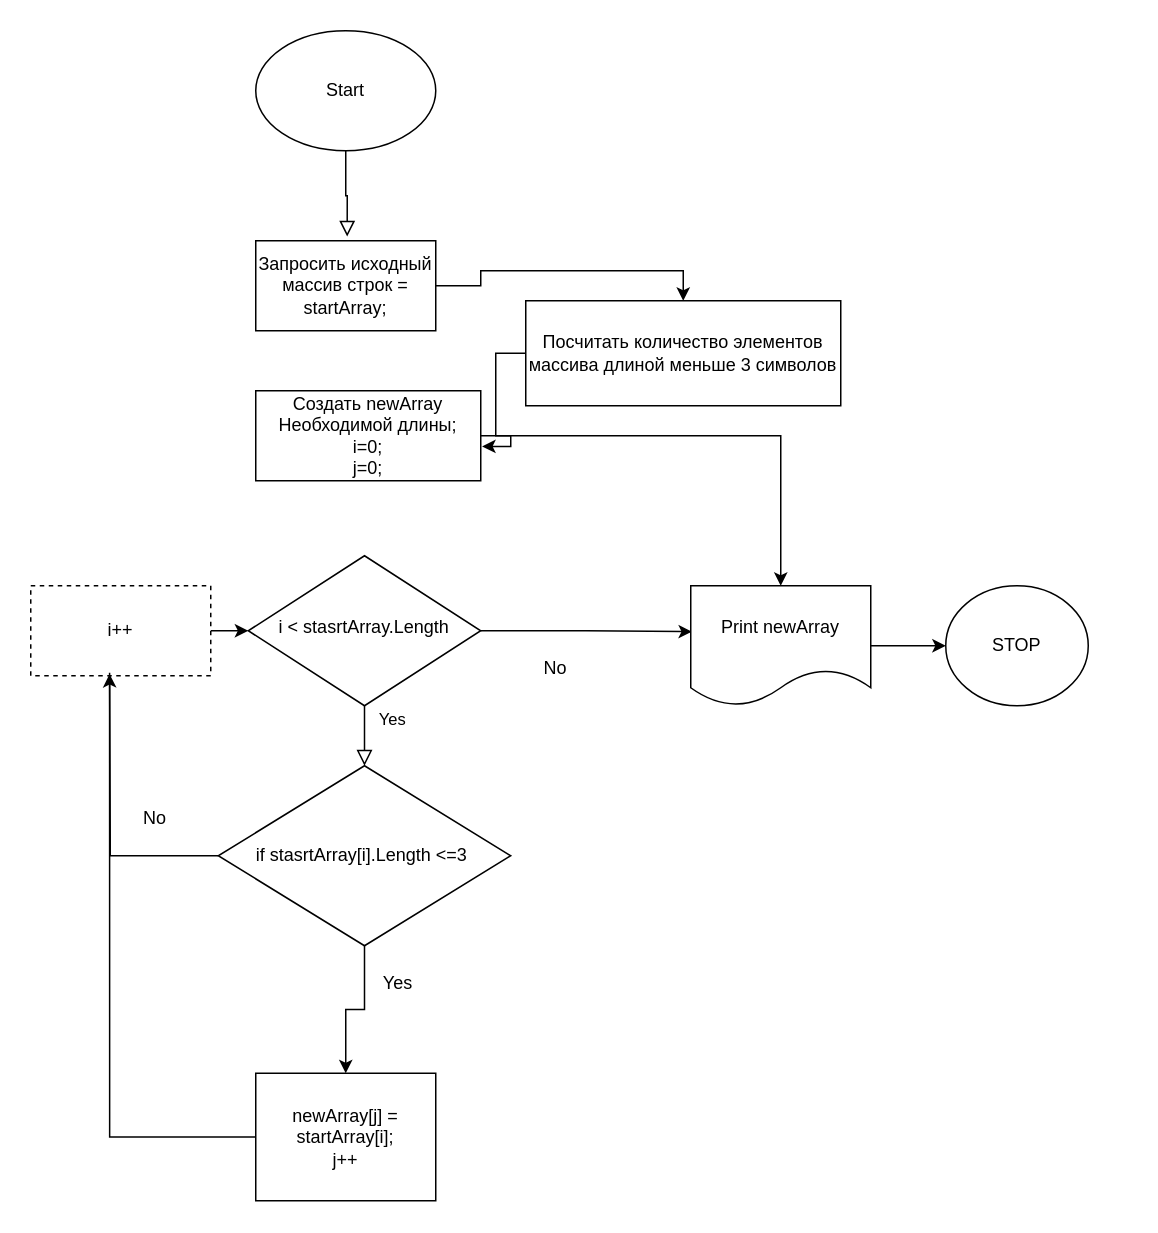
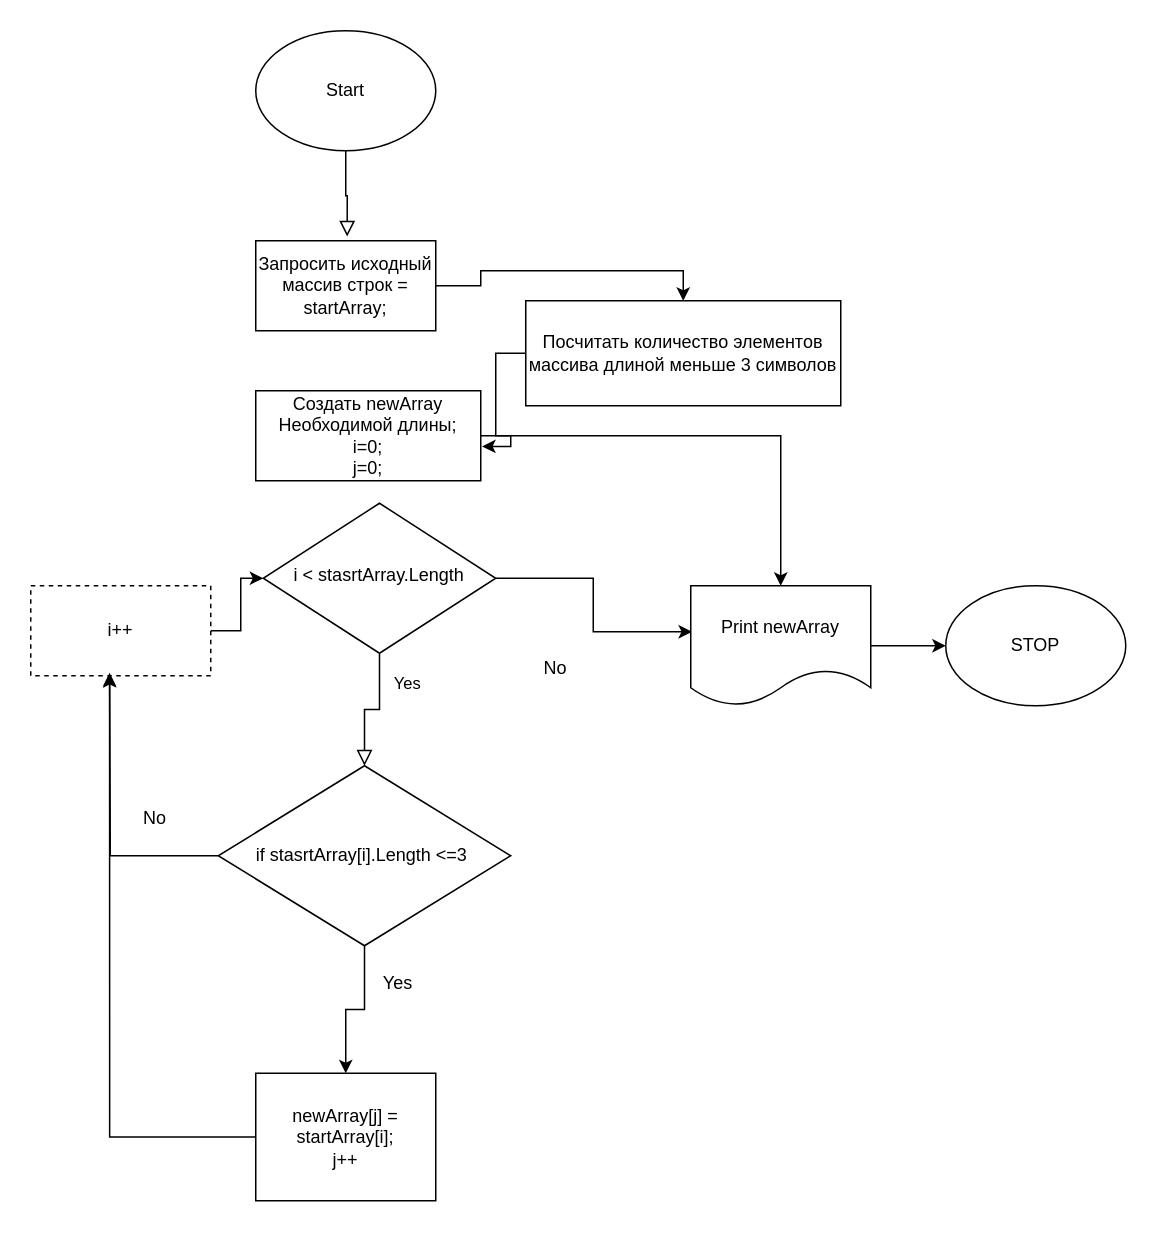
node "i < stasrtArray.Length": moved (365, 631) -> (380, 578)
node "STOP": size 143x120 -> 180x120
edge "i++" -- "newArray[j] = startArray[i]; j++": arrowhead none -> classic
